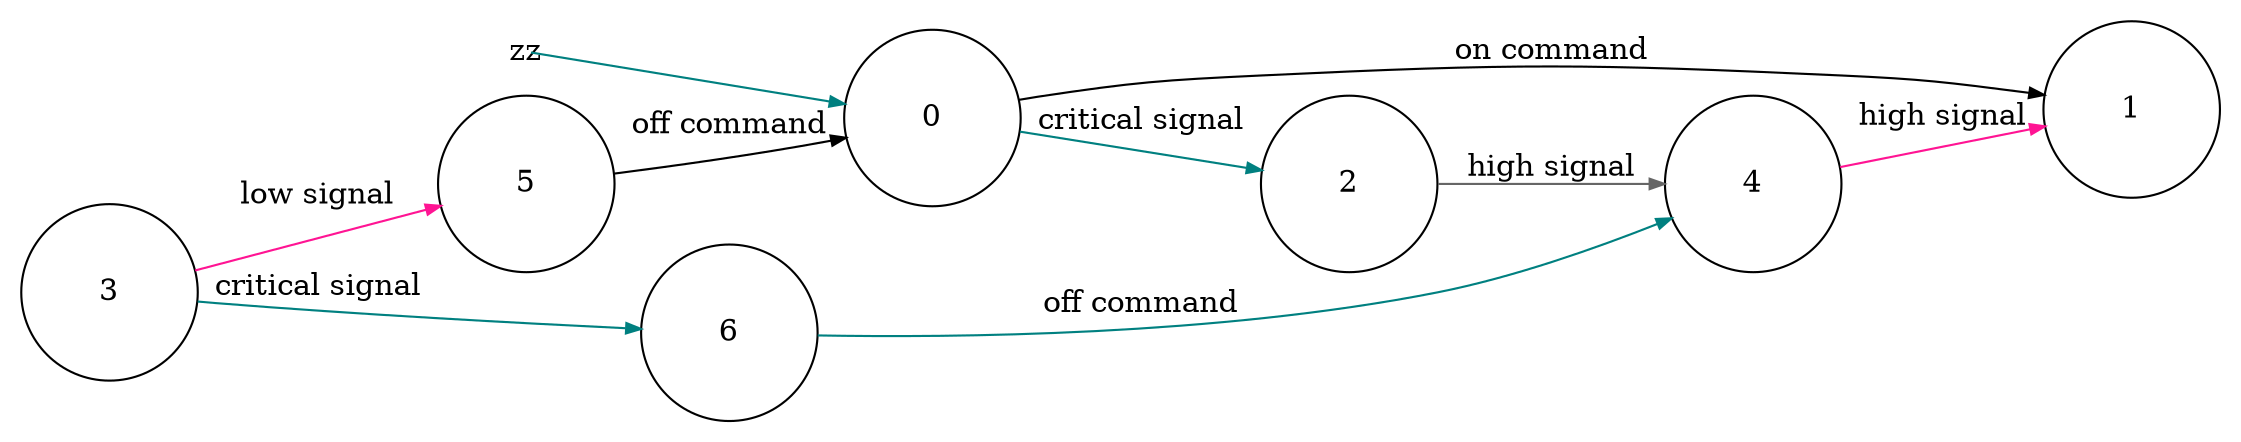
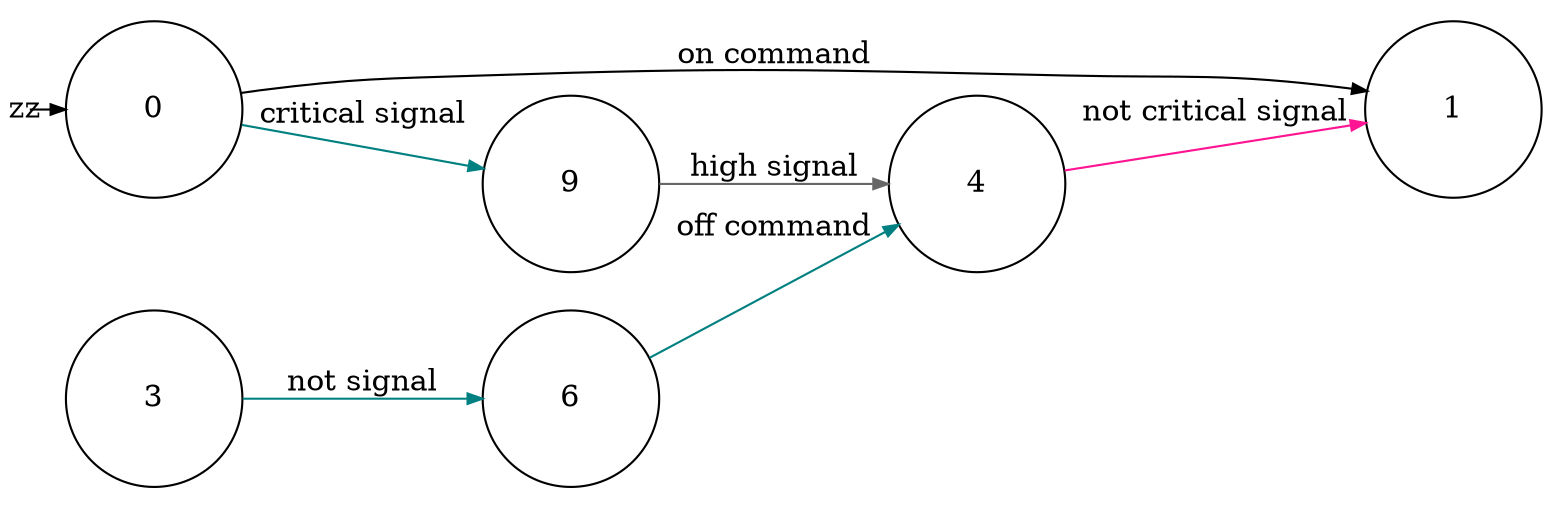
edge "zz" -> "0": color teal -> black
edge "4" -> "1": label "high signal" -> "not critical signal"
node "5": removed
node "2": label "2" -> "9"
edge "3" -> "6": label "critical signal" -> "not signal"
